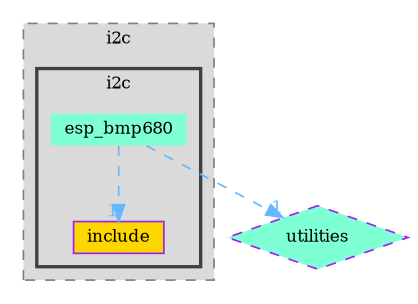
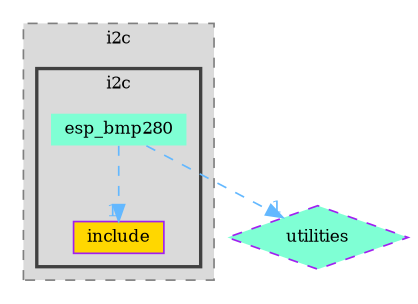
node "esp_bmp680": label "esp_bmp680" -> "esp_bmp280"
